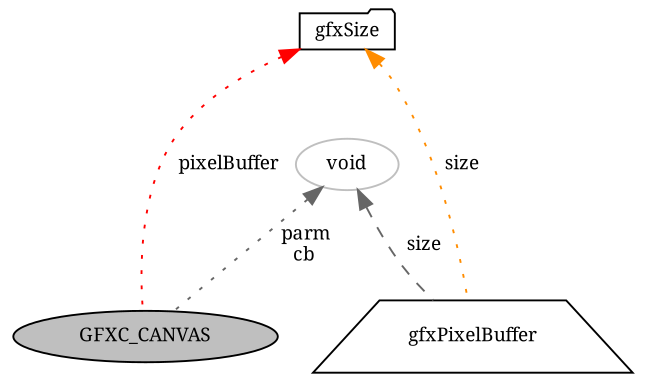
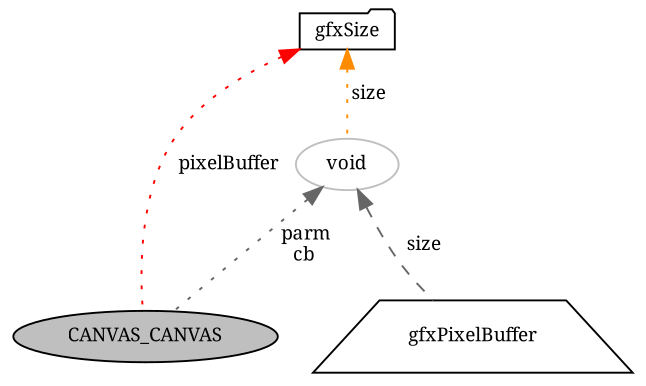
edge "gfxPixelBuffer" -> "gfxSize": now "void" -> "gfxSize"
node "GFXC_CANVAS": label "GFXC_CANVAS" -> "CANVAS_CANVAS"
